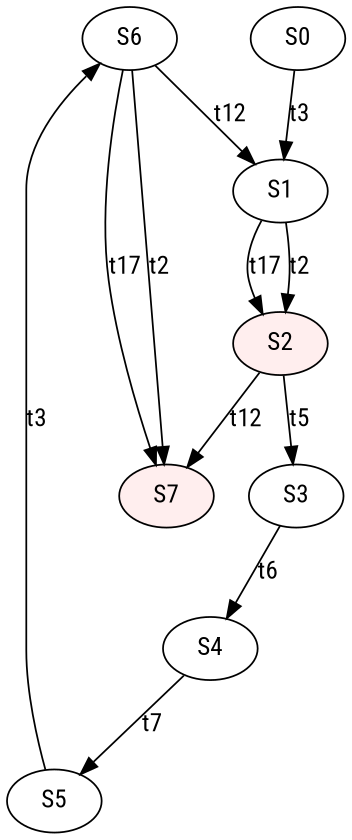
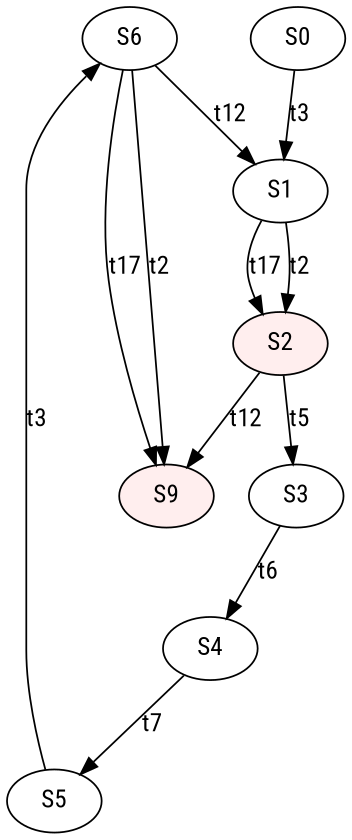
node "S7": label "S7" -> "S9"
